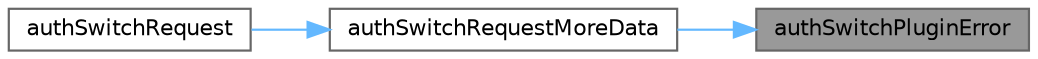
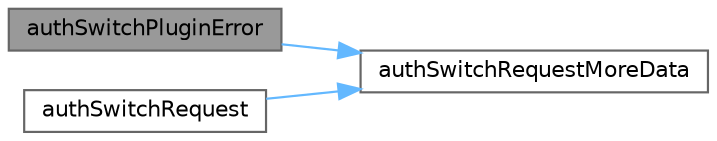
edge "authSwitchRequestMoreData" -> "authSwitchPluginError": reversed
